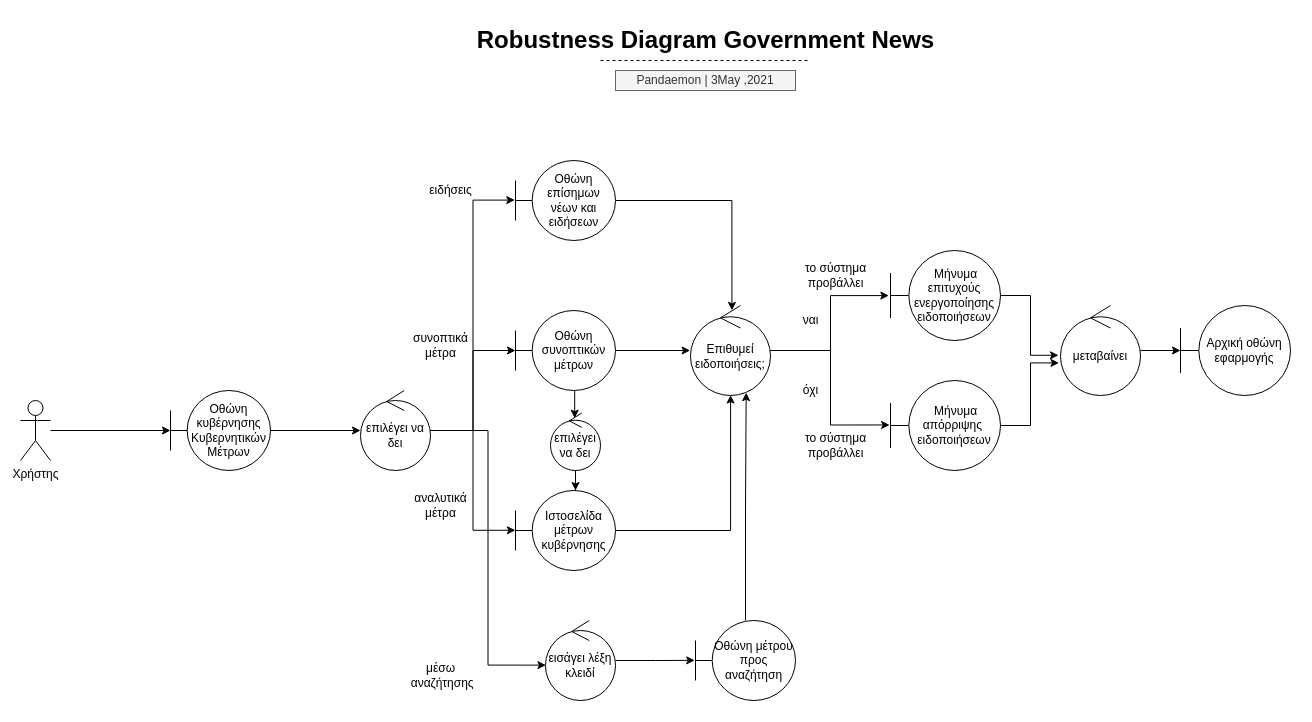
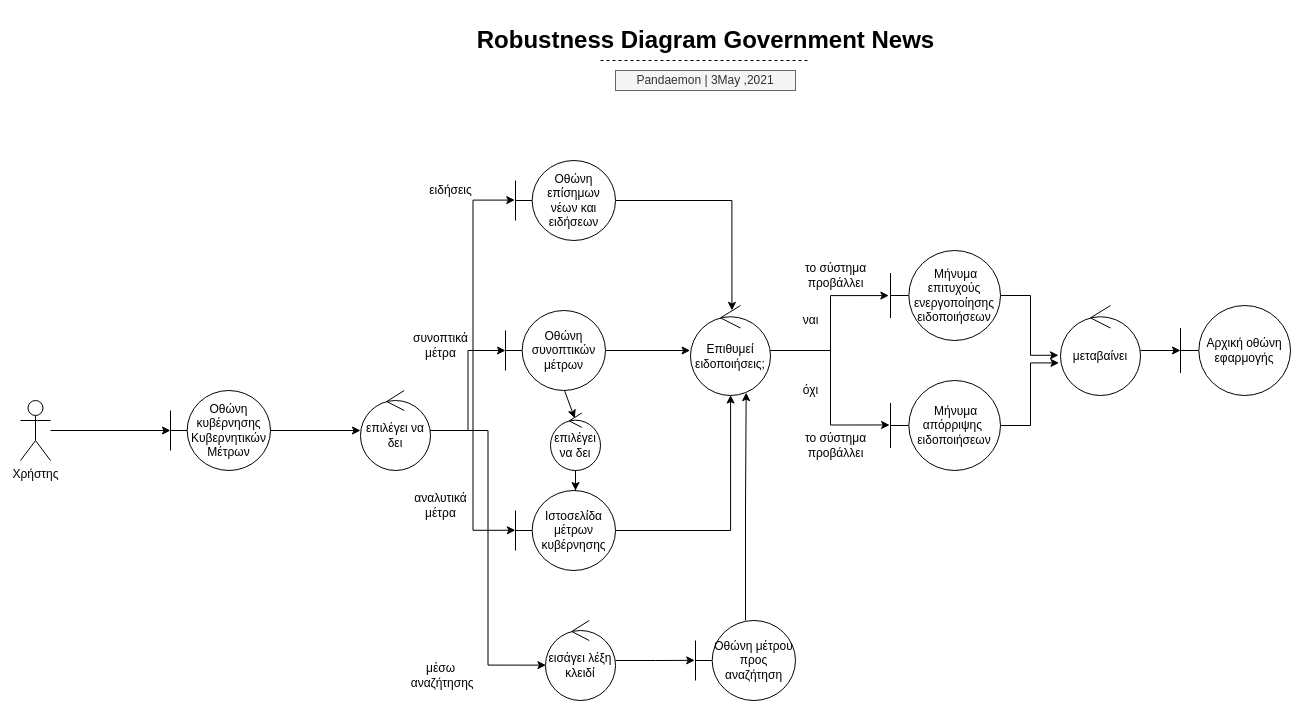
node "Οθώνη συνοπτικών μέτρων": moved (566, 351) -> (556, 351)
